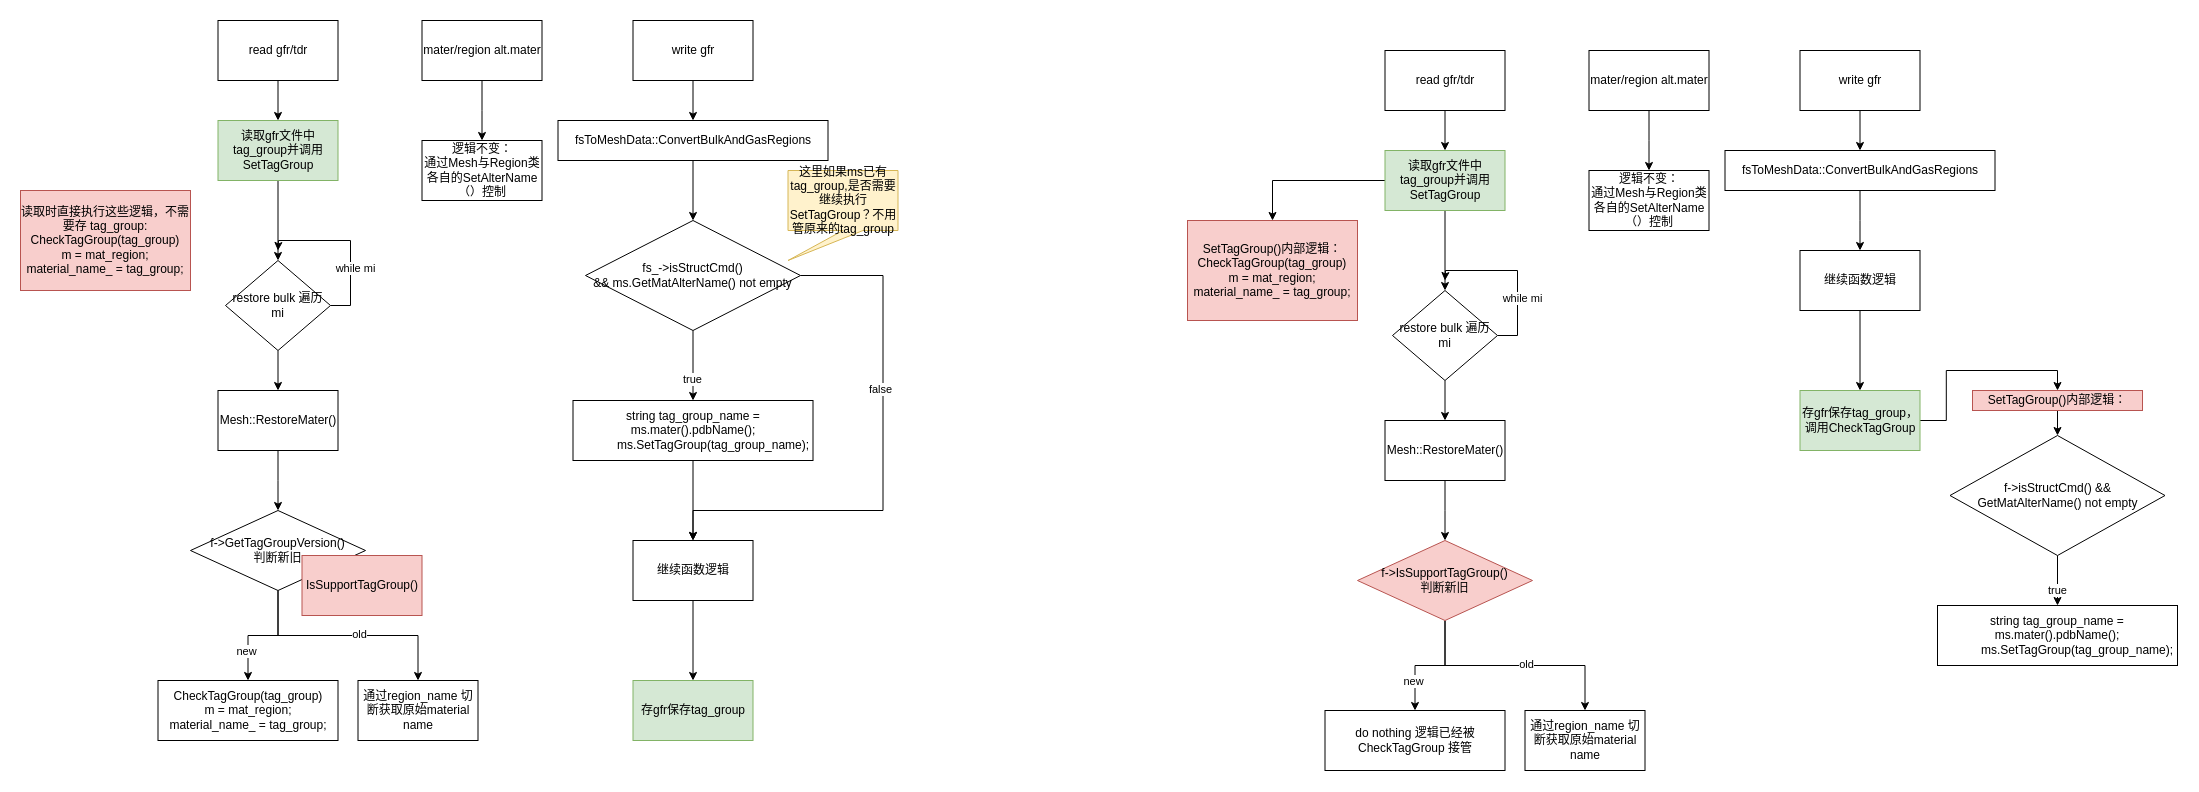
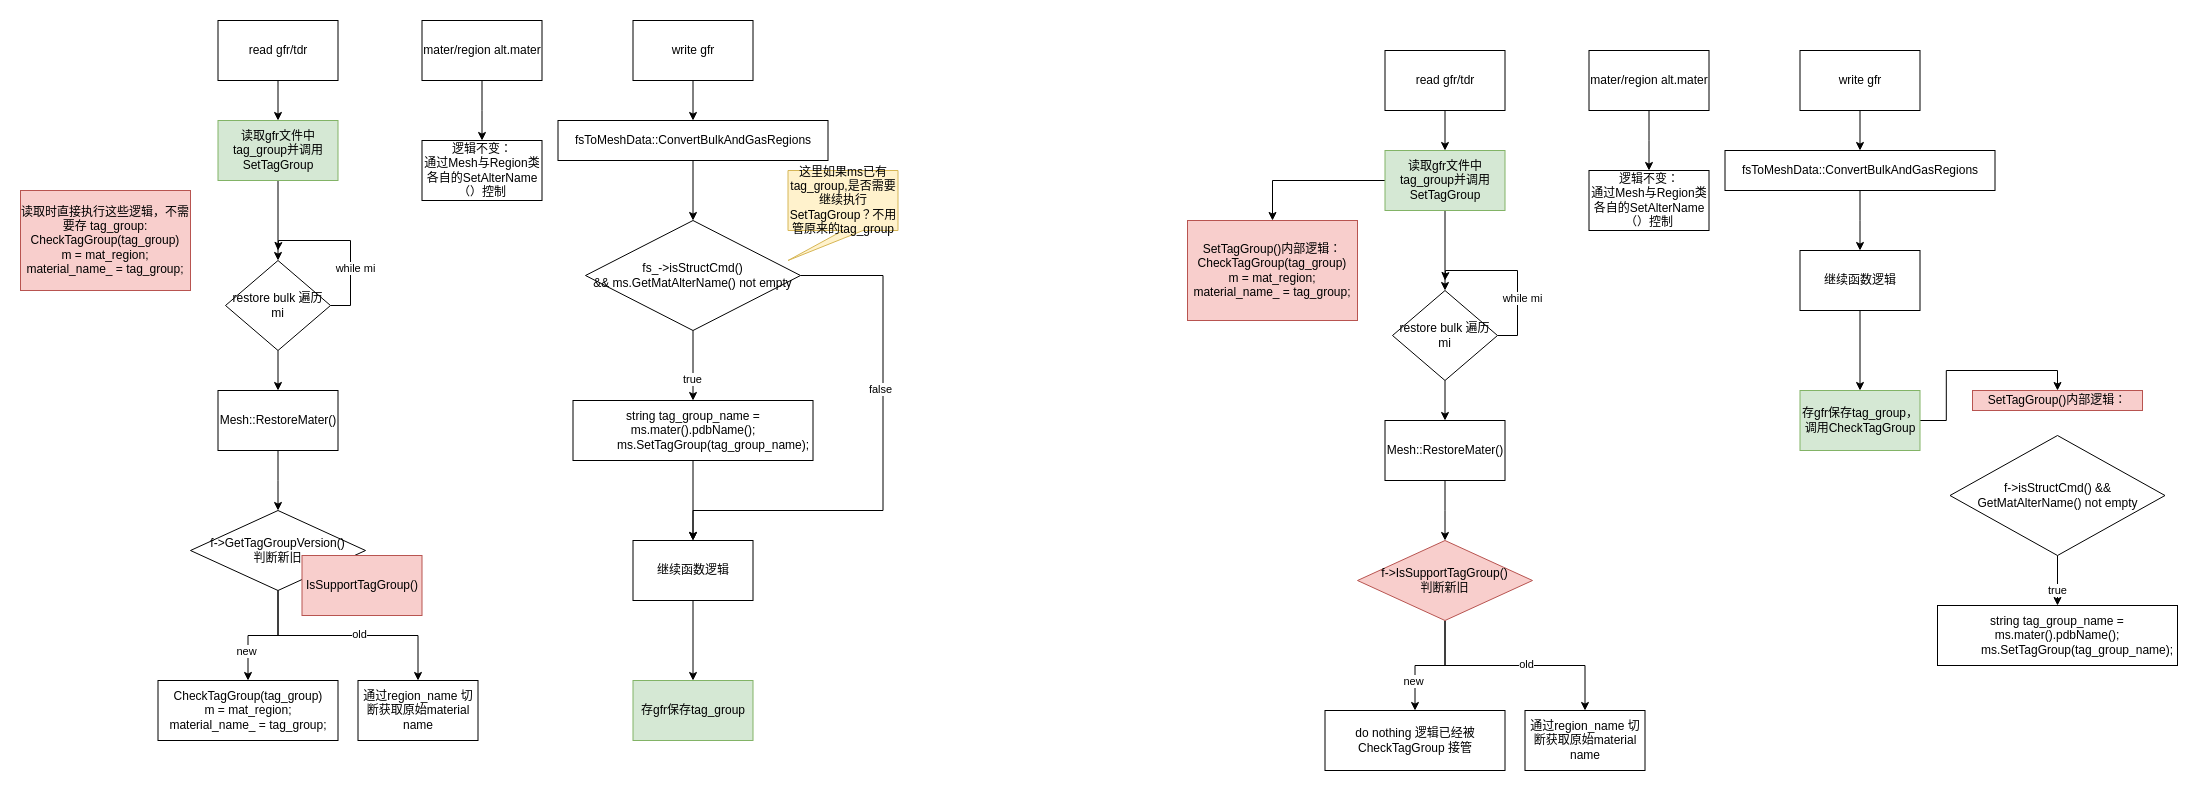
edge "SetTagGroup()内部逻辑：" -> "f->isStructCmd() && GetMatAlterName() not empty": removed
